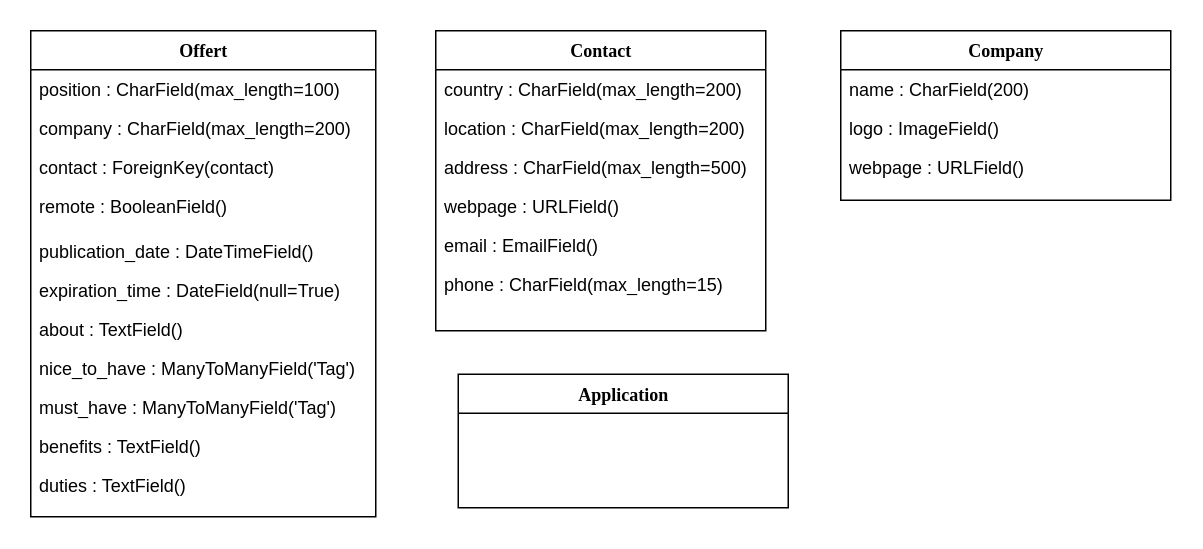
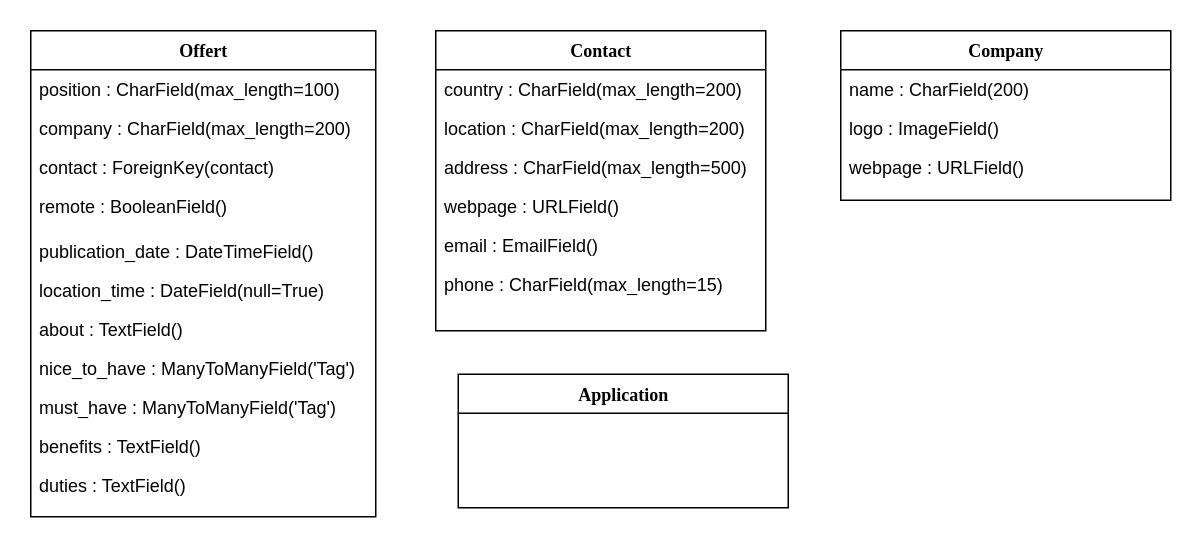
node "expiration_time : DateField(null=True)": label "expiration_time : DateField(null=True)" -> "location_time : DateField(null=True)"
